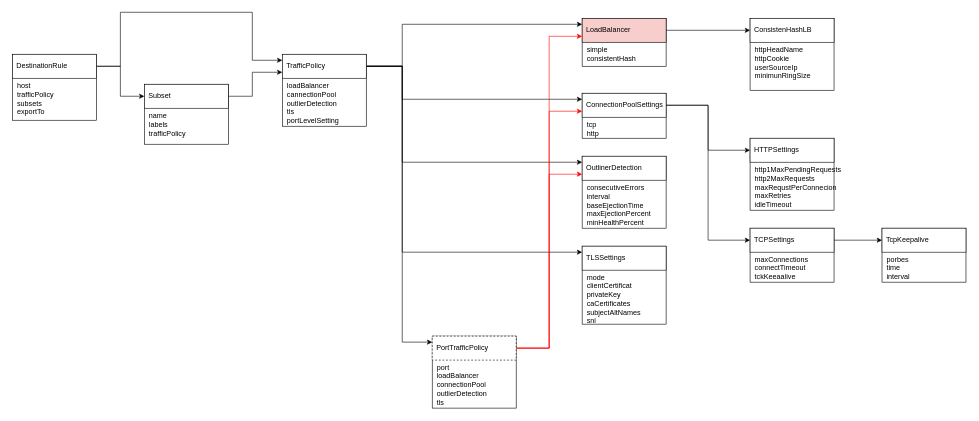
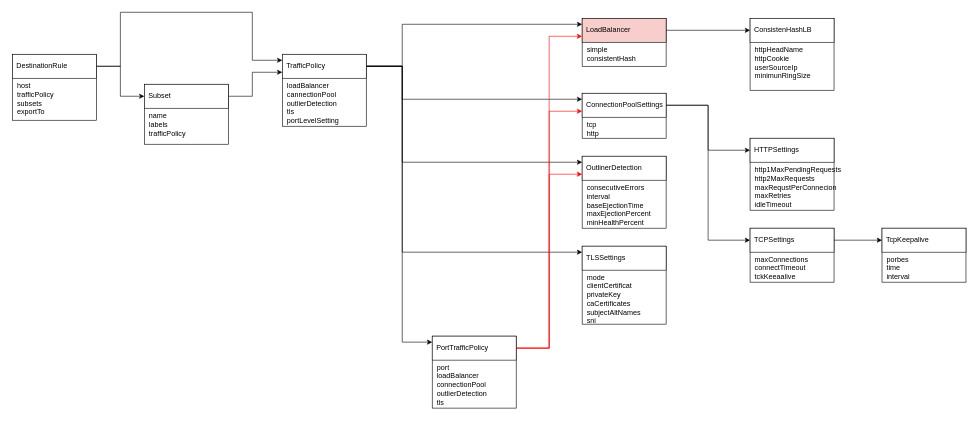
node "PortTrafficPolicy": style dashed -> solid
